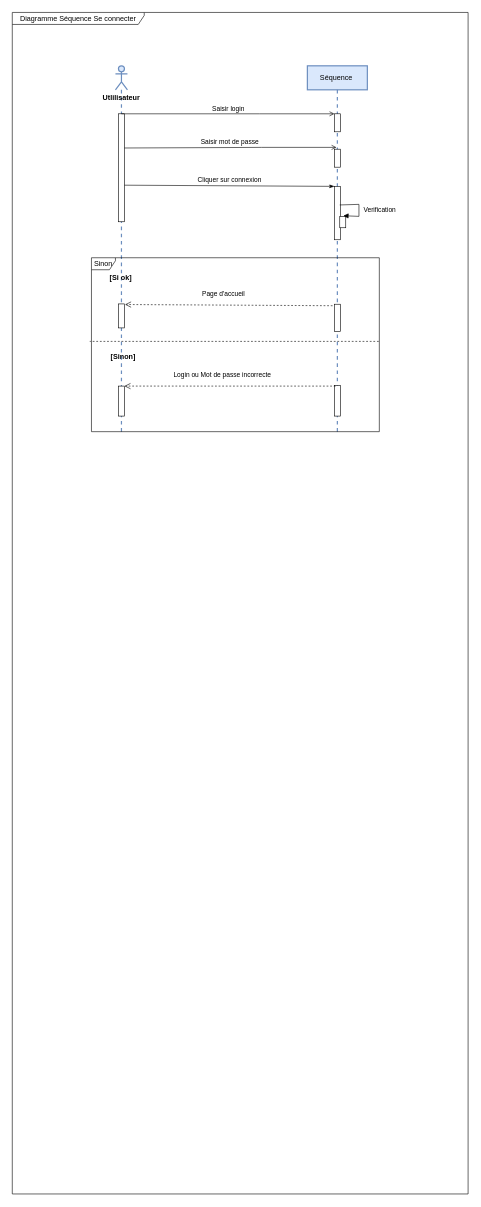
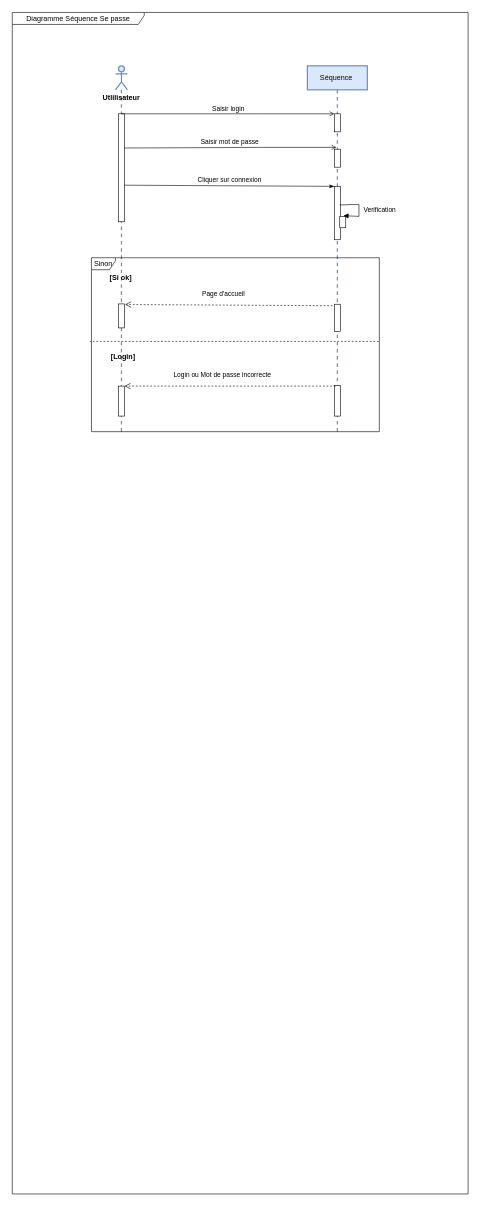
node "Diagramme Séquence Se connecter": label "Diagramme Séquence Se connecter" -> "Diagramme Séquence Se passe"
node "[Sinon]": label "[Sinon]" -> "[Login]"
